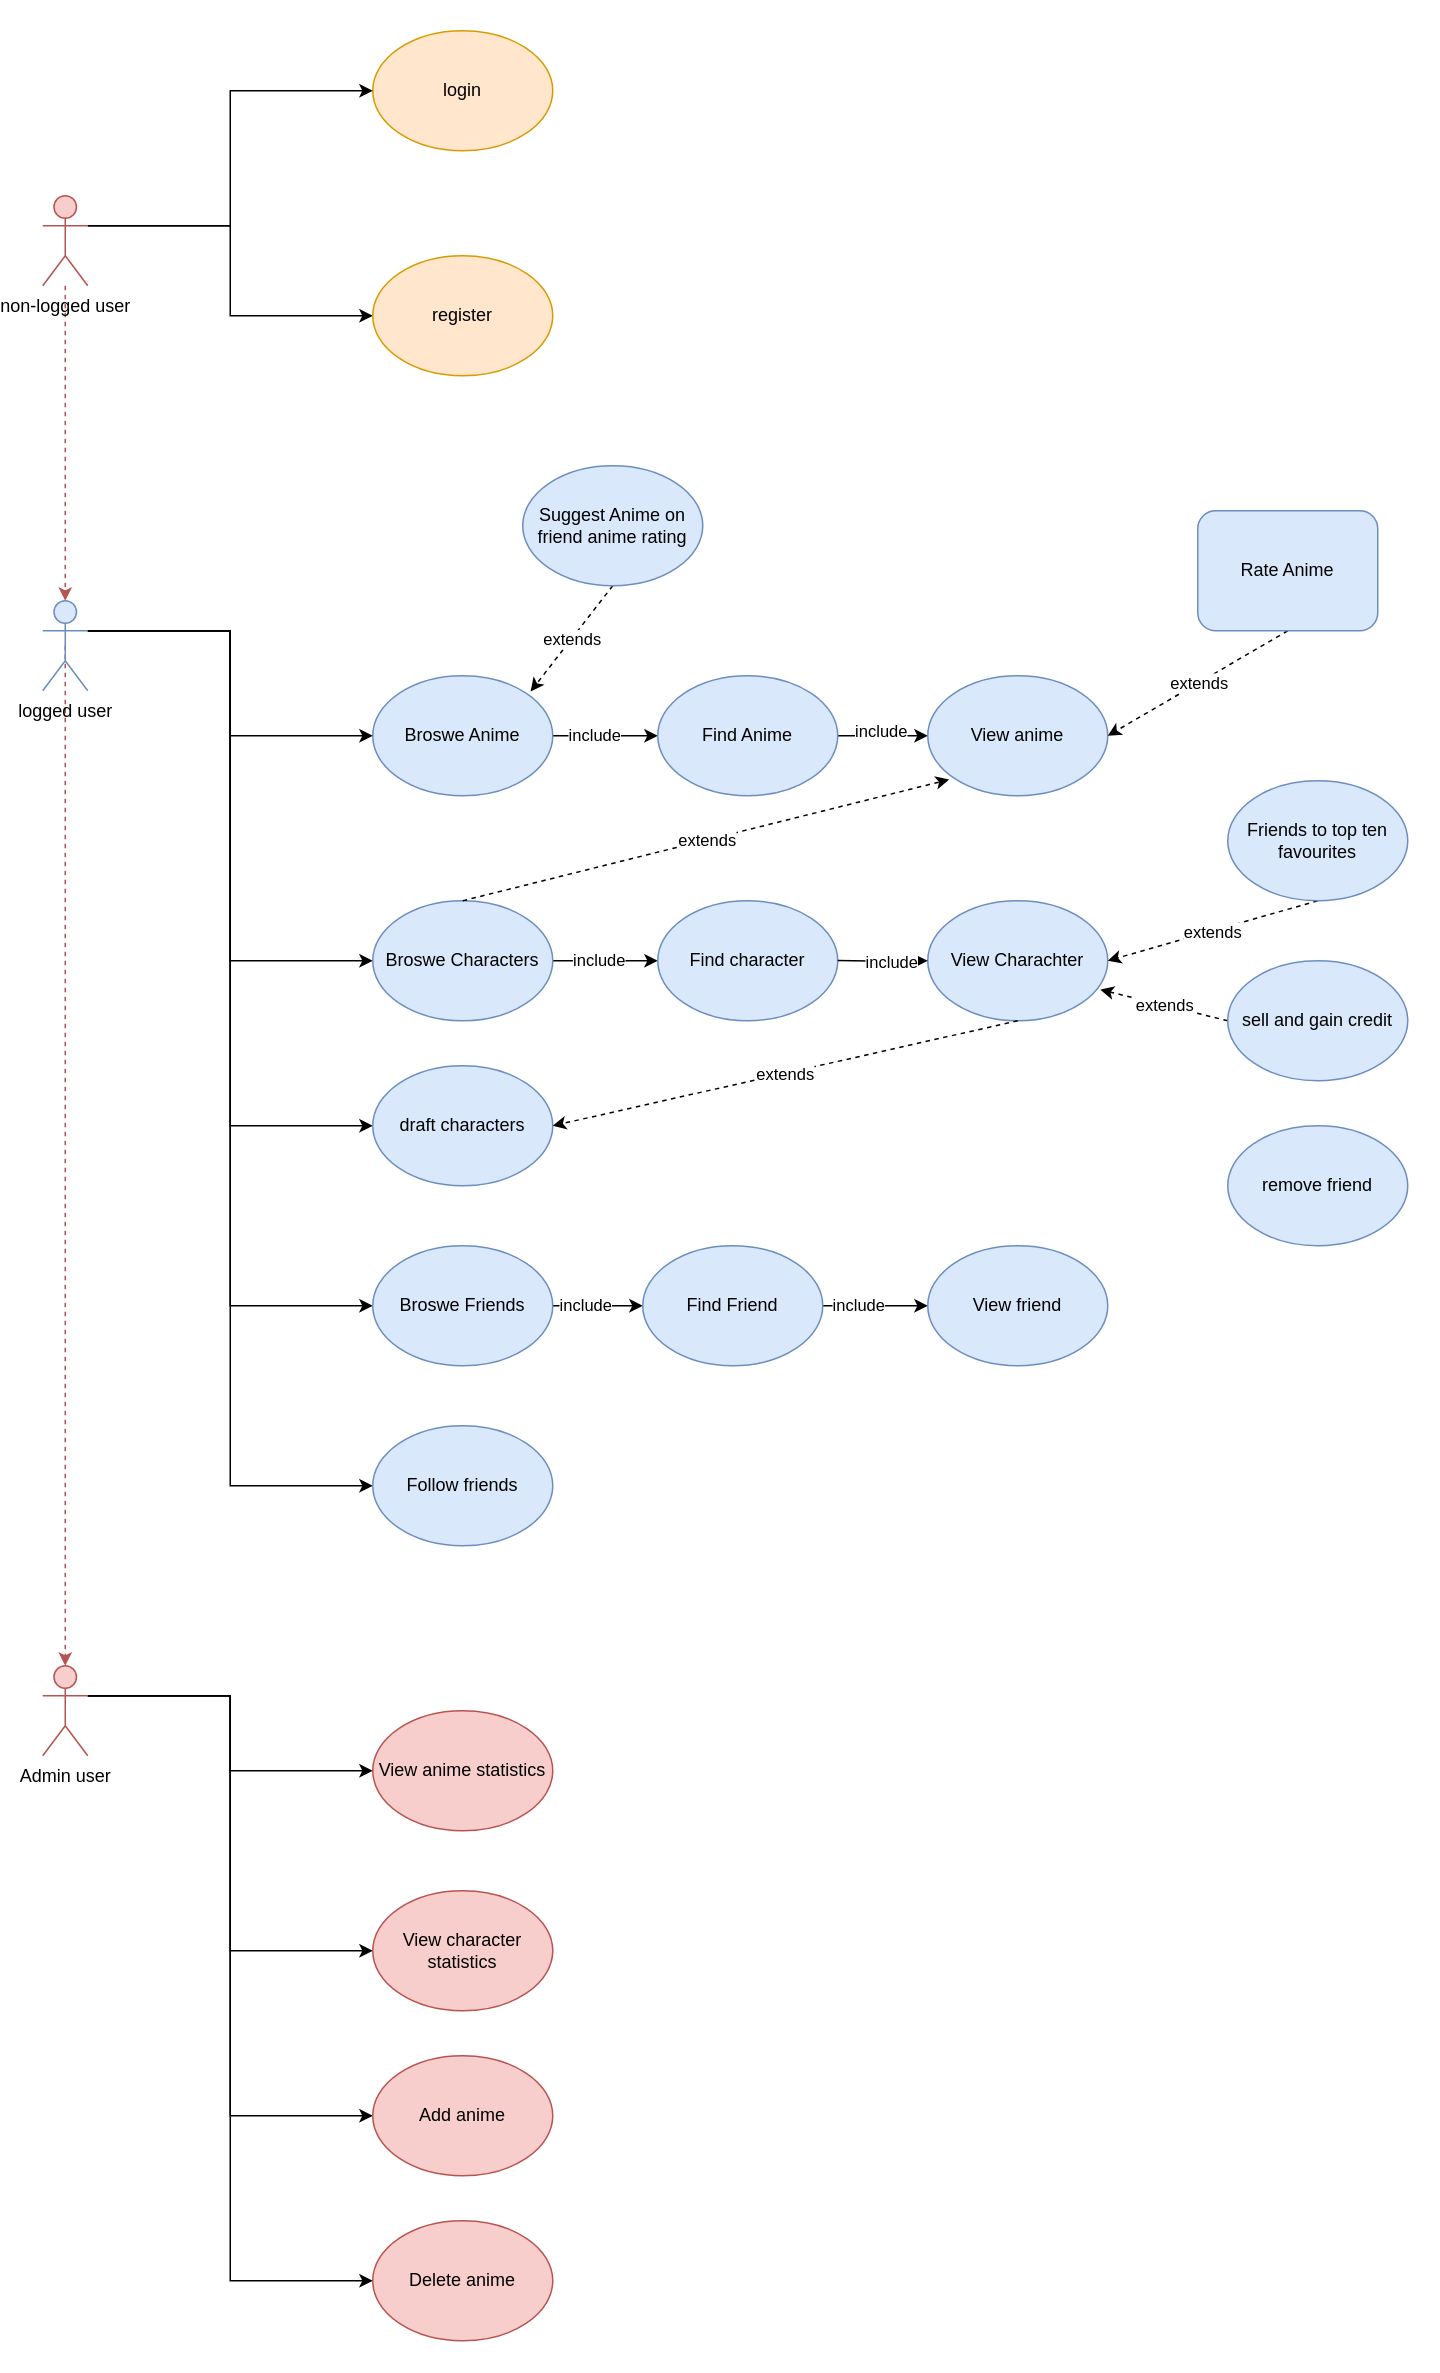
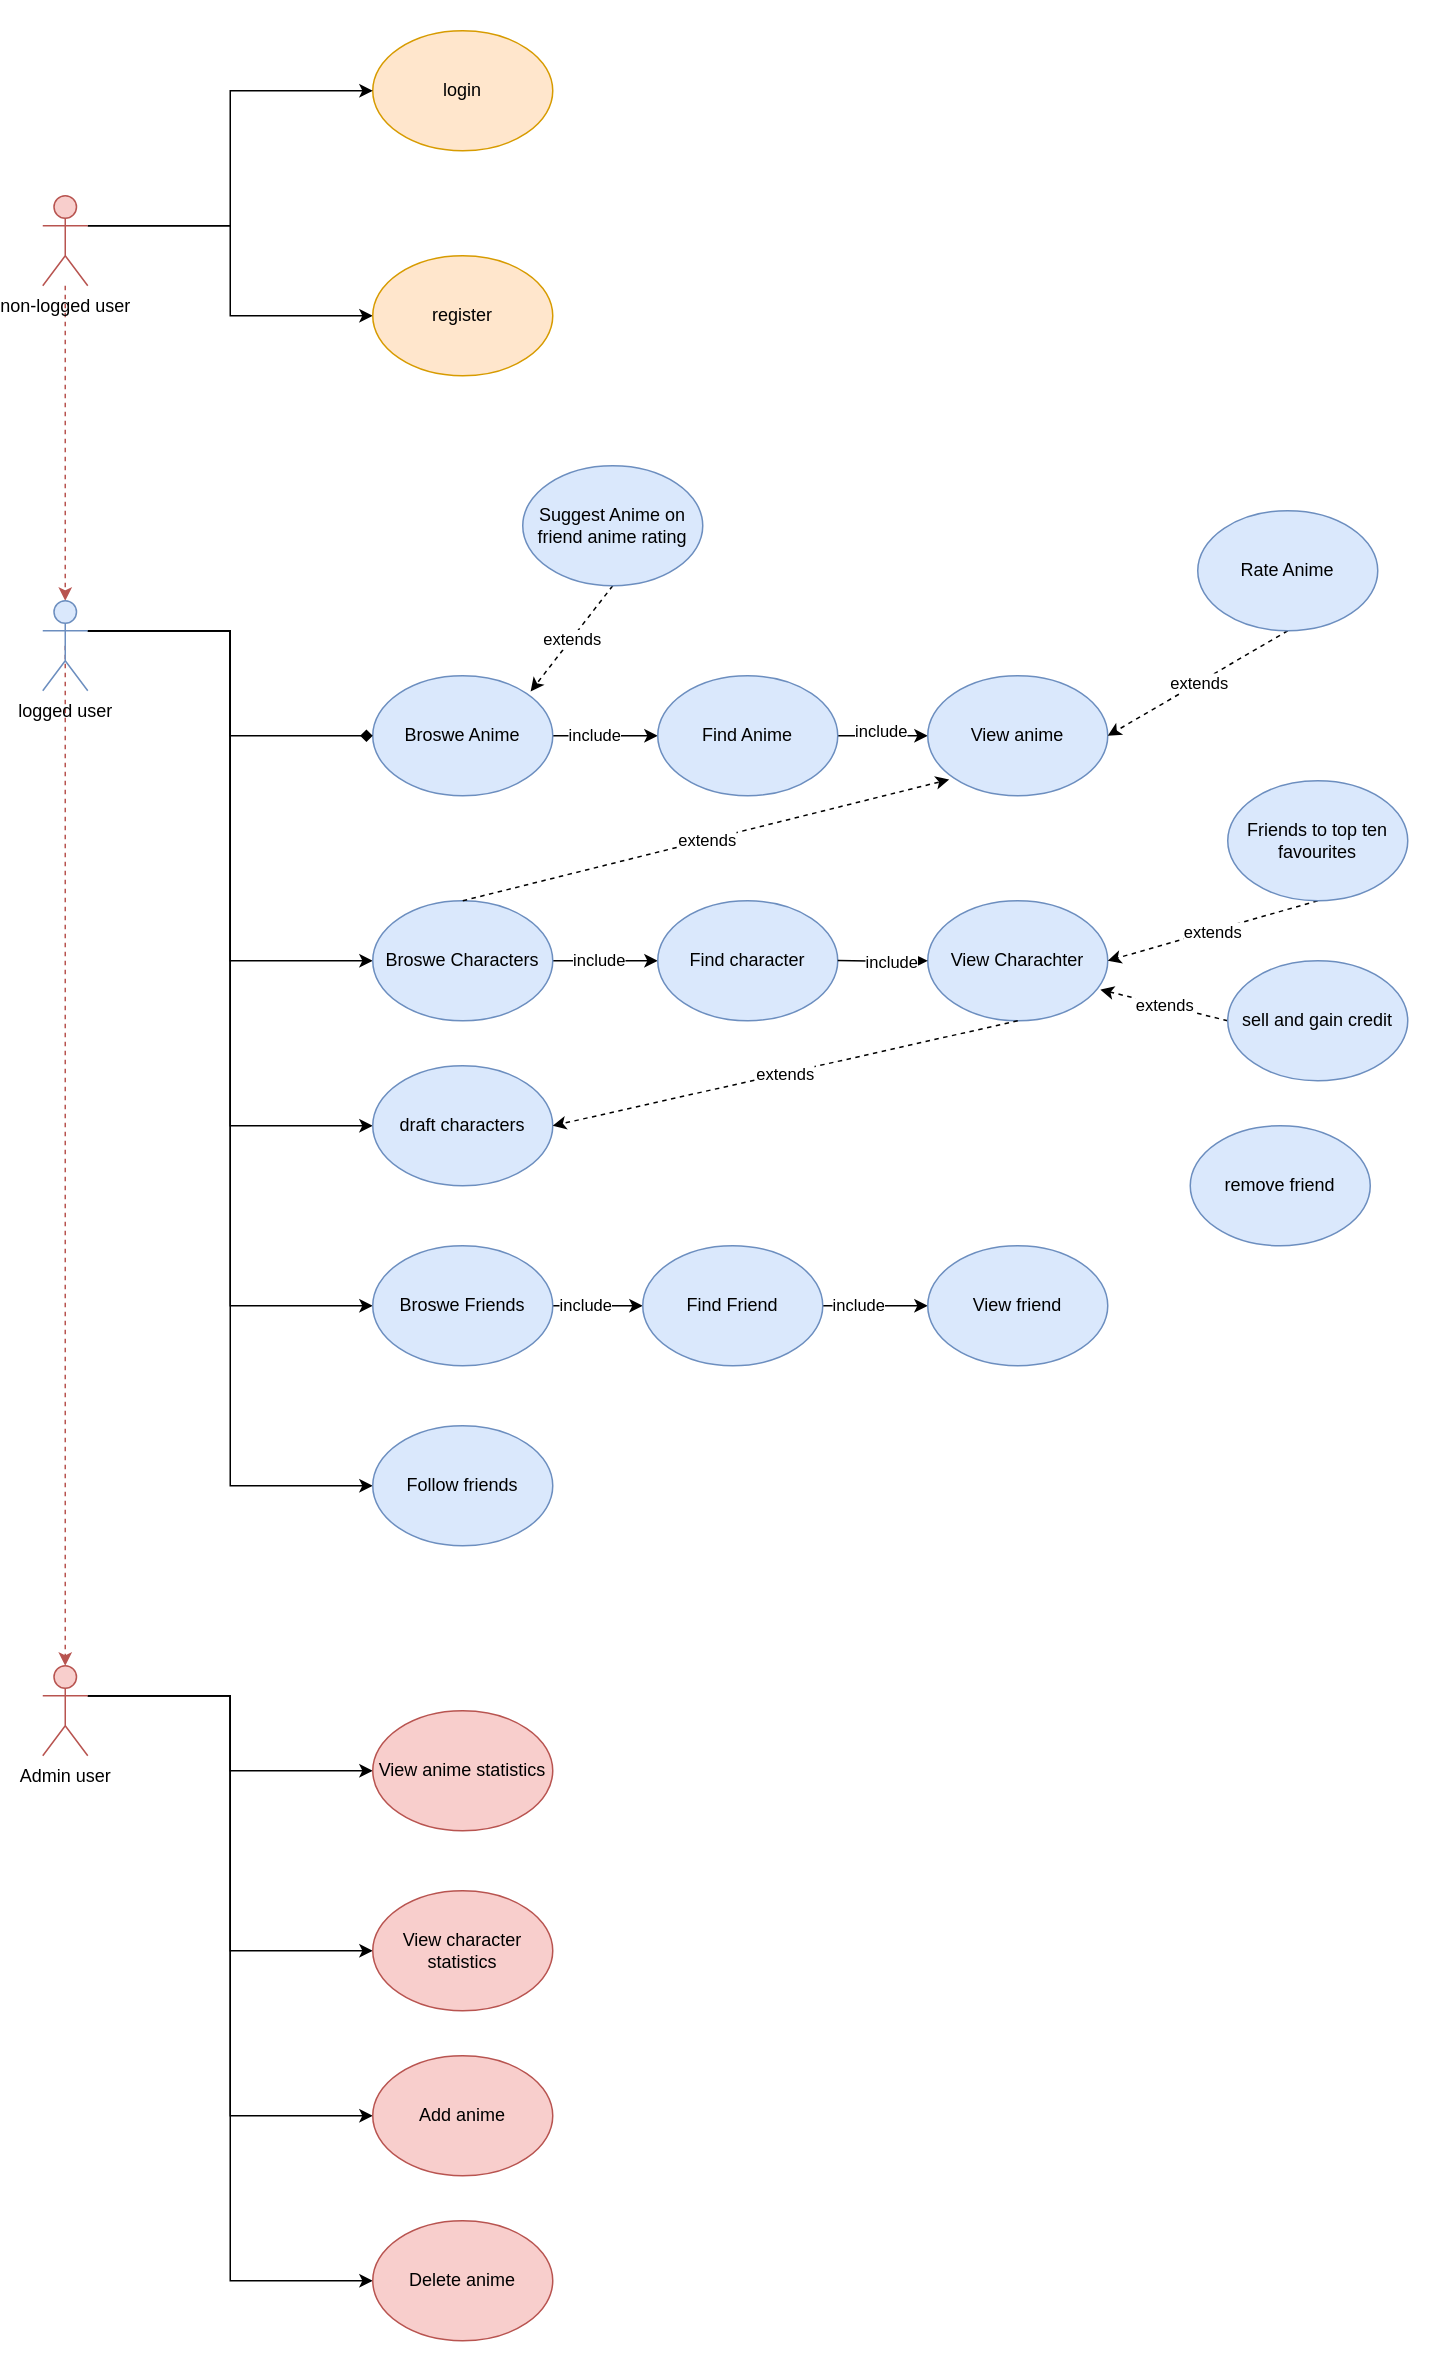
node "Rate Anime": shape rounded rectangle -> ellipse
edge "logged user" -> "Broswe Anime": arrowhead classic -> diamond
node "remove friend": moved (1318, 1186) -> (1280, 1186)
